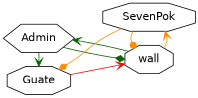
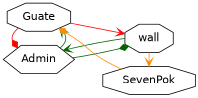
edge "Guate" -> "Admin": added
edge "SevenPok" -> "wall": removed
